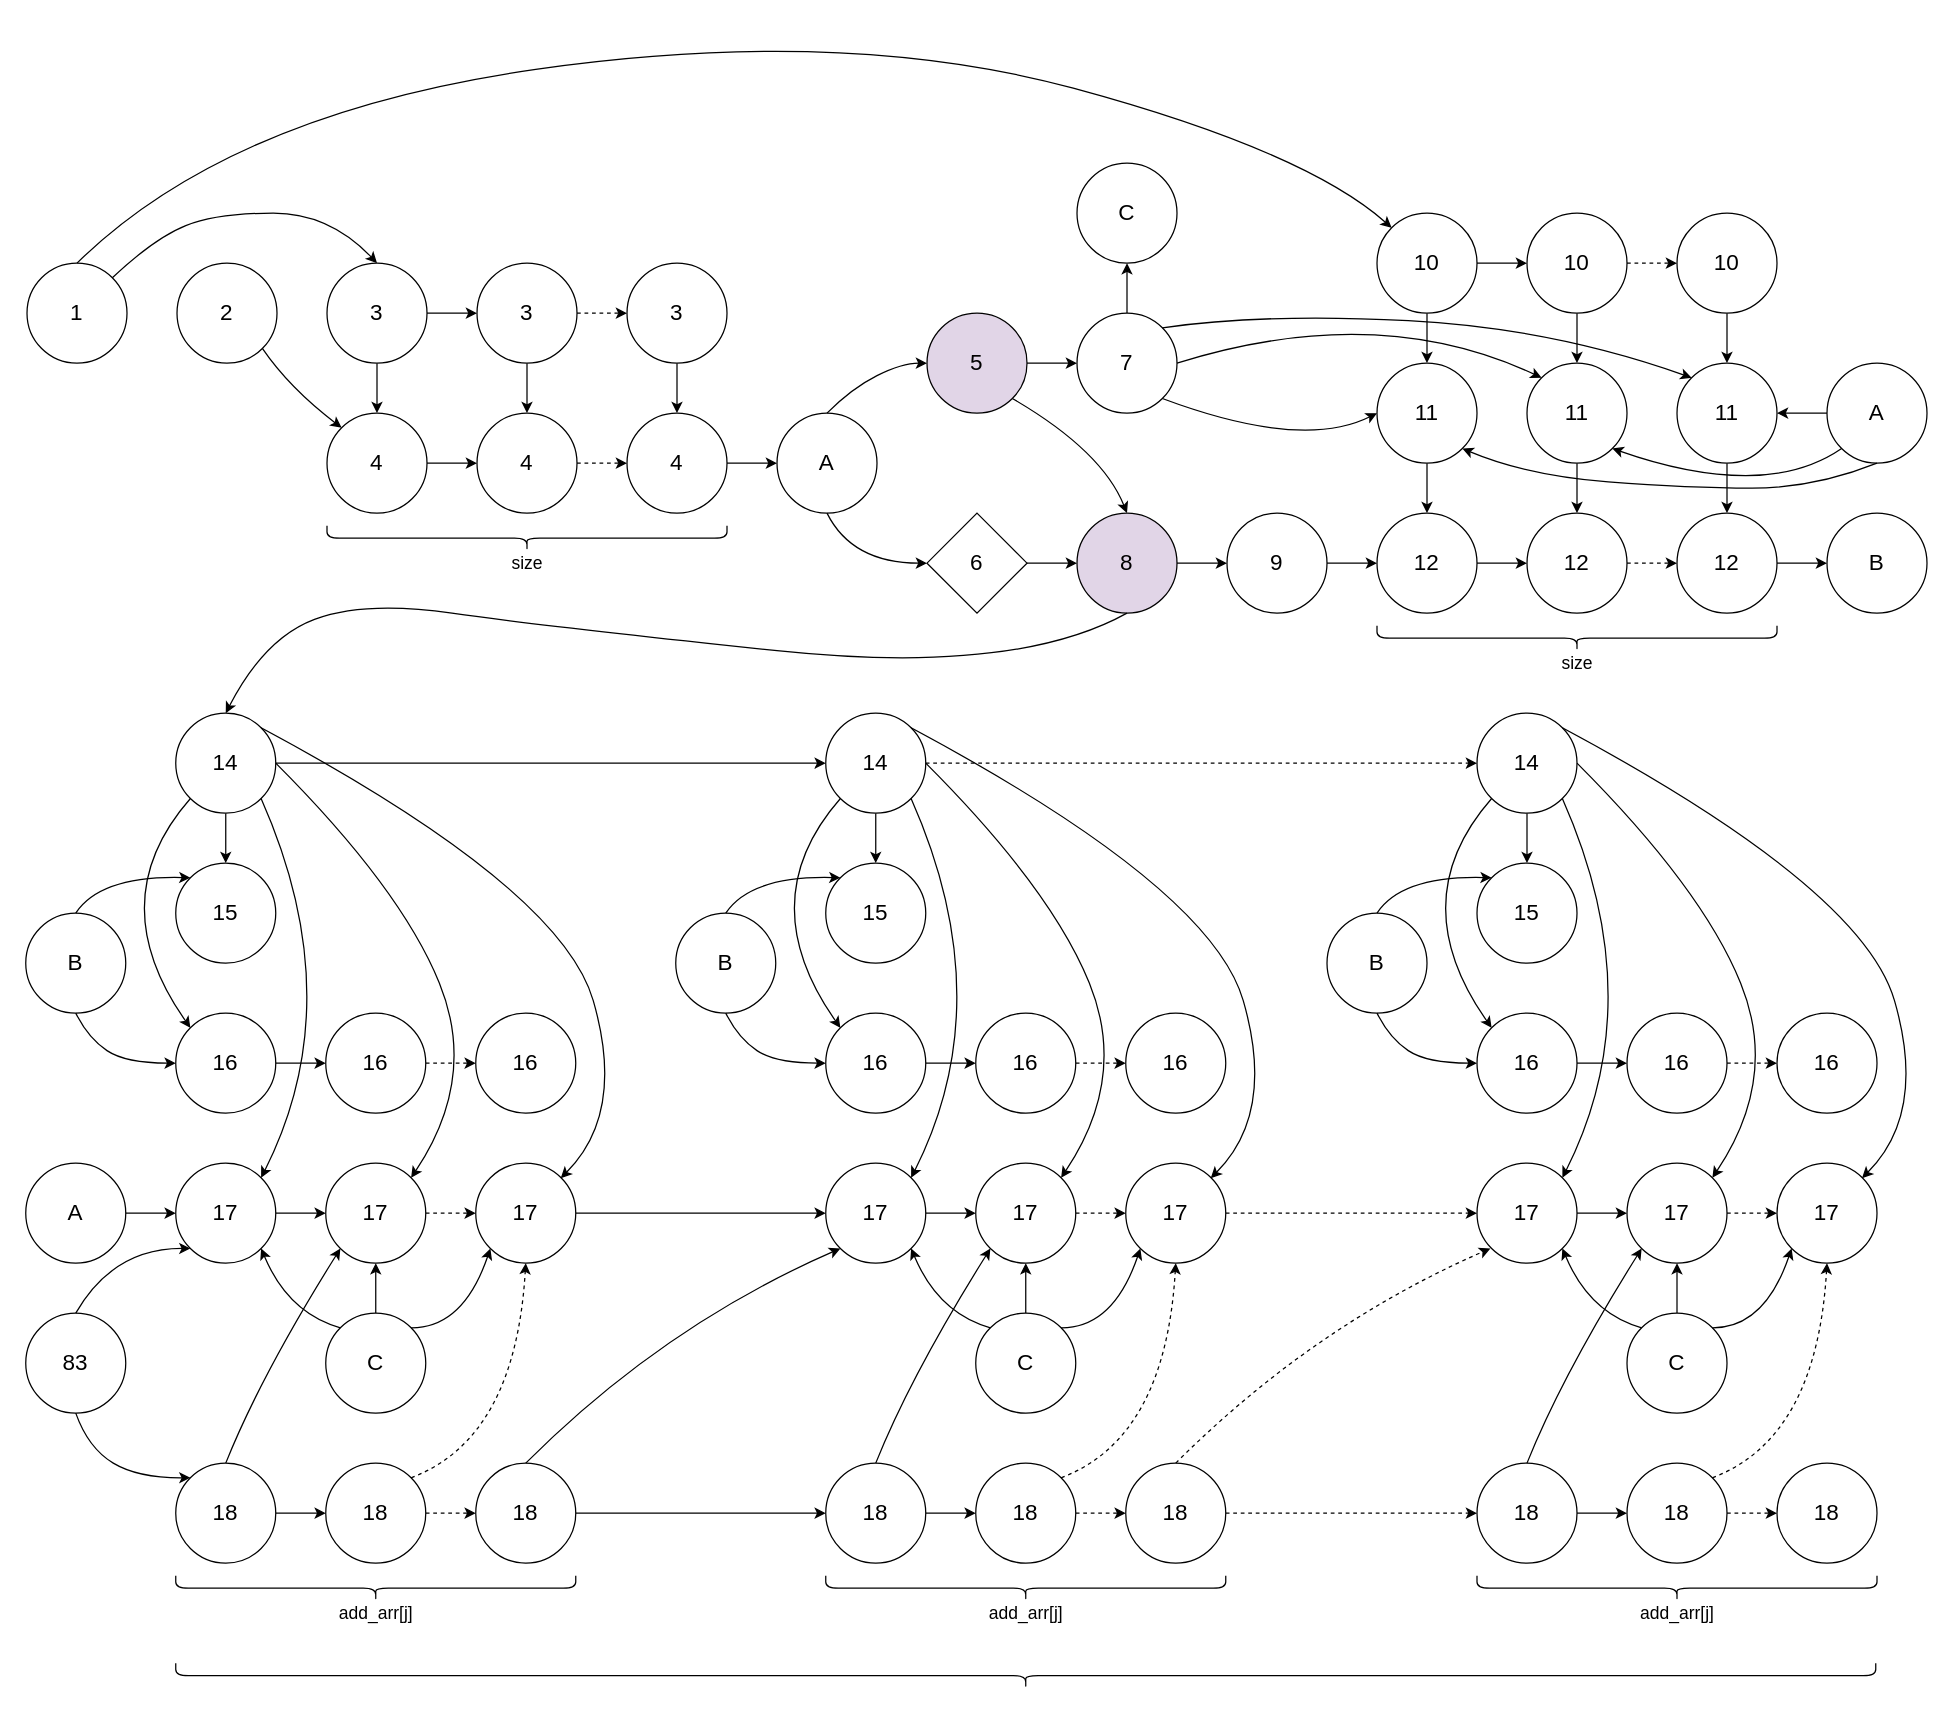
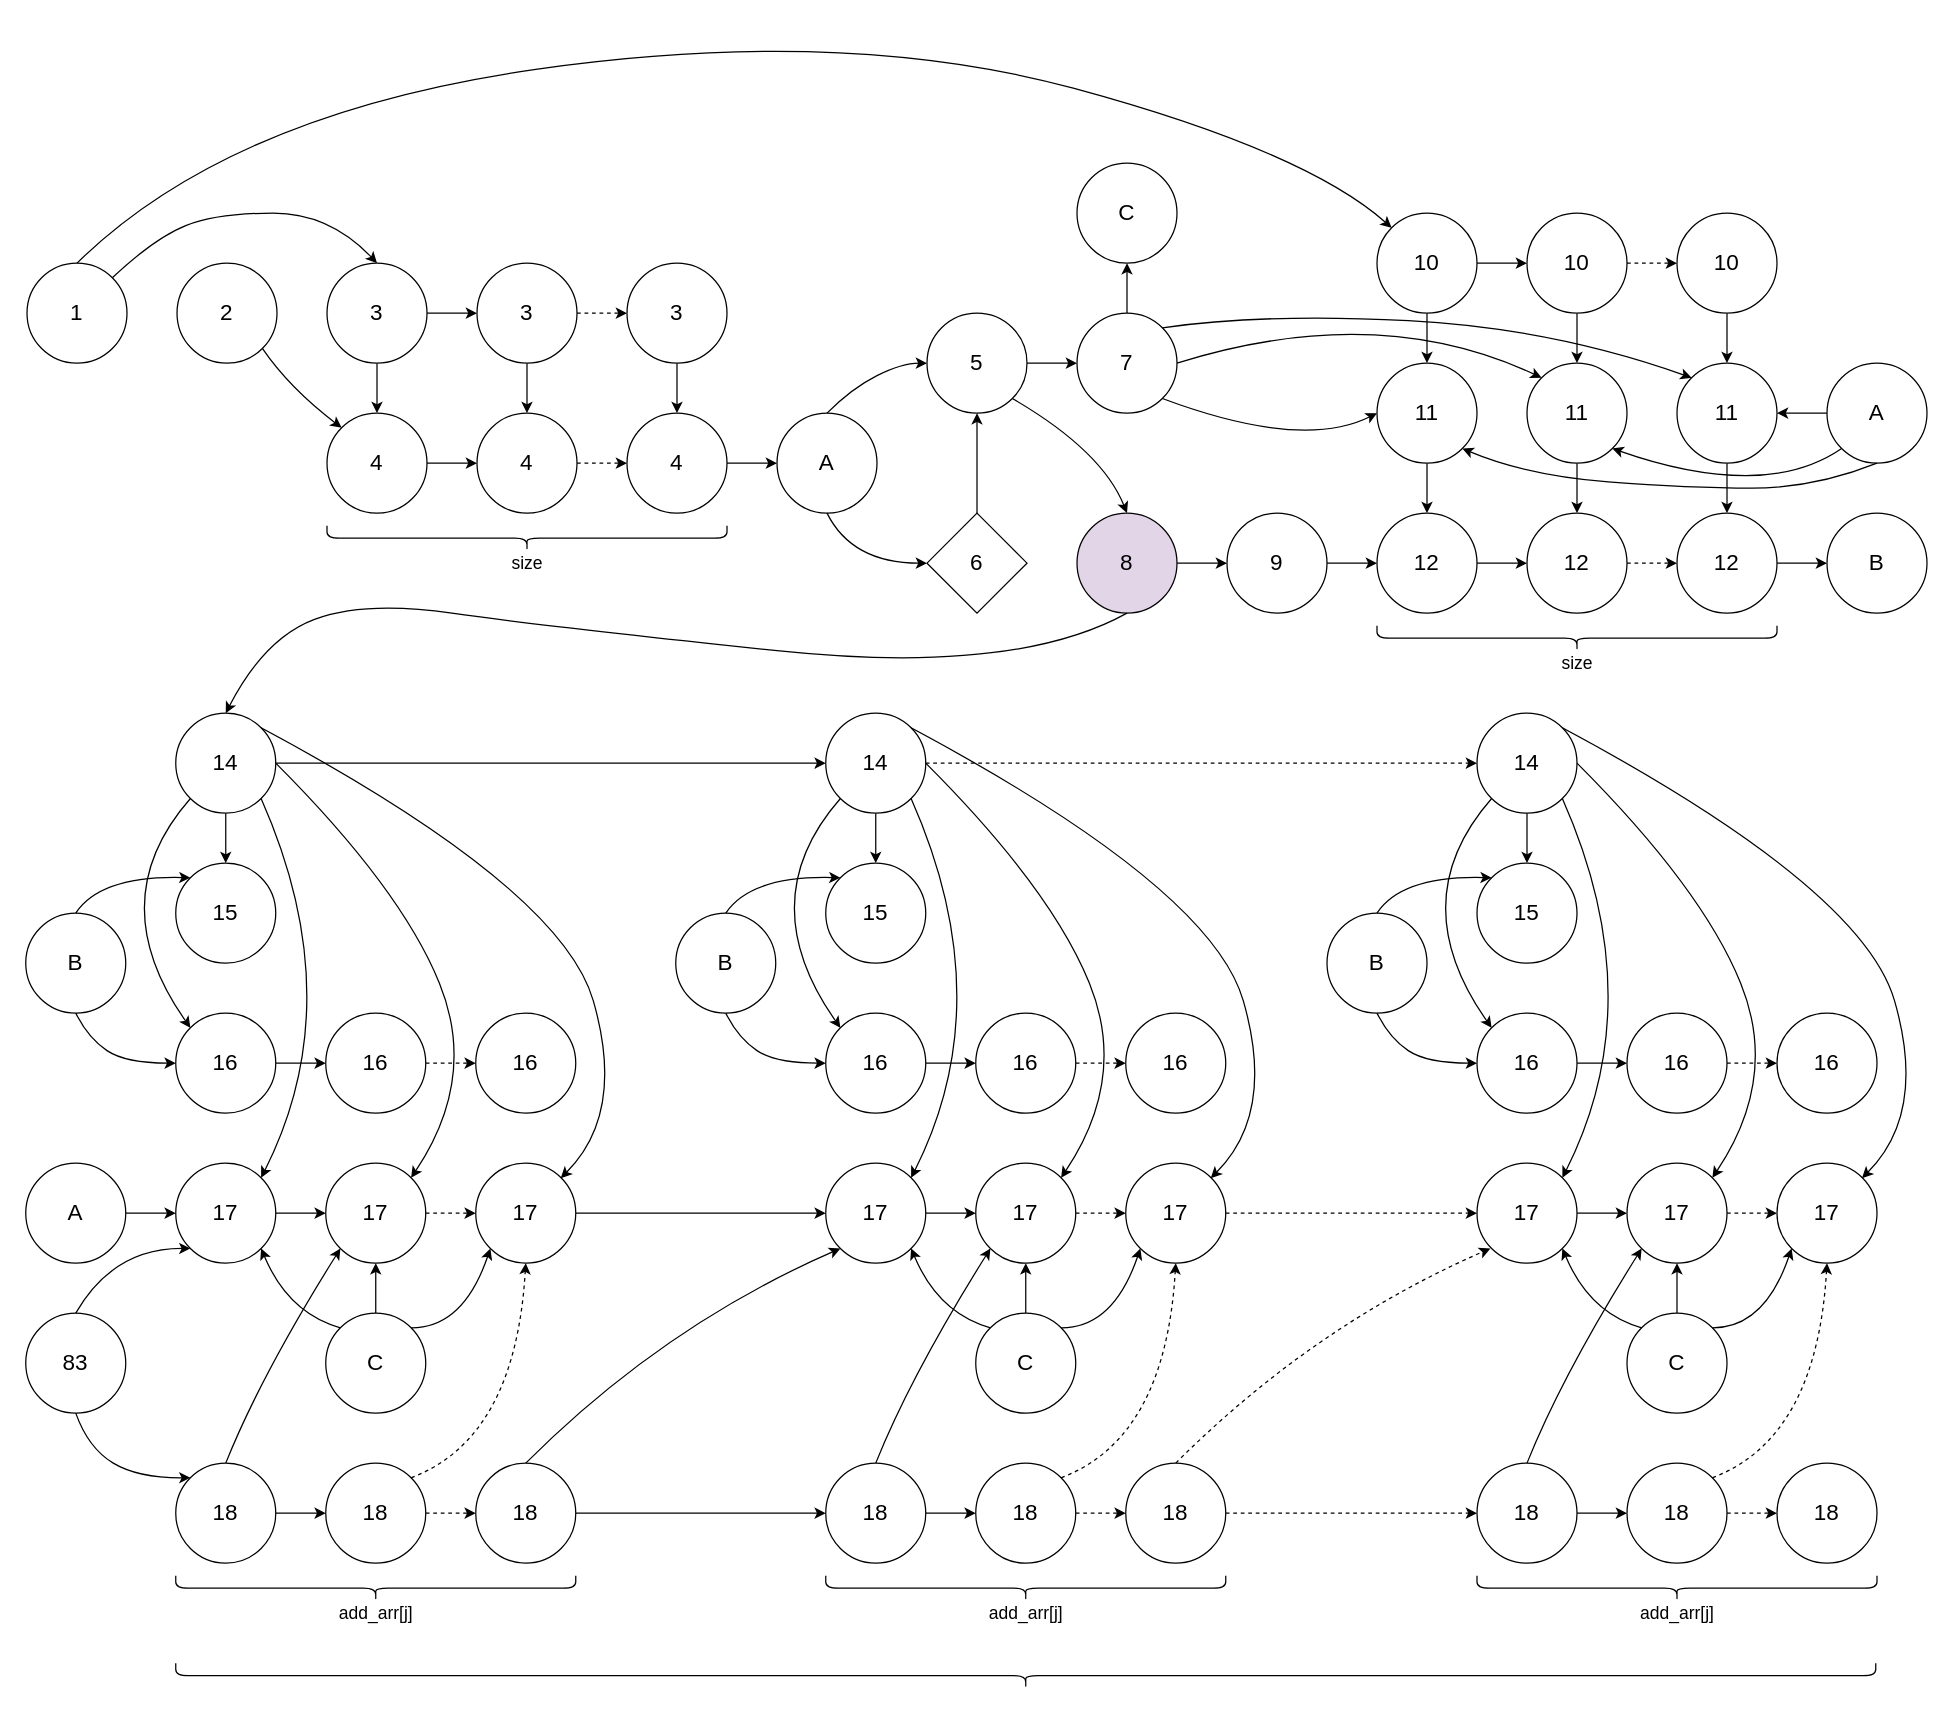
node "5": fillcolor #e1d5e7 -> #ffffff
edge "6" -> "8": now "6" -> "5"
